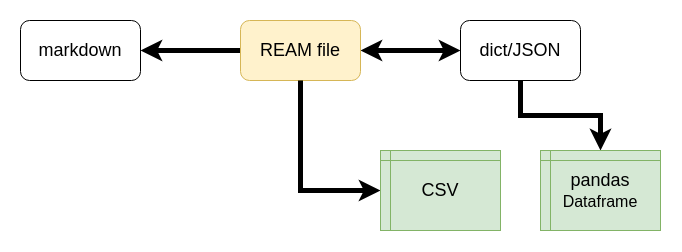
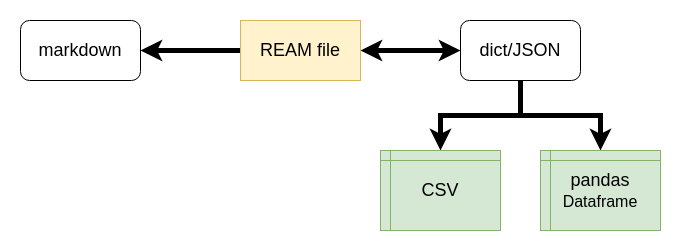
node "REAM file": shape rounded rectangle -> rectangle
edge "REAM file" -> "CSV": now "dict/JSON" -> "CSV"
